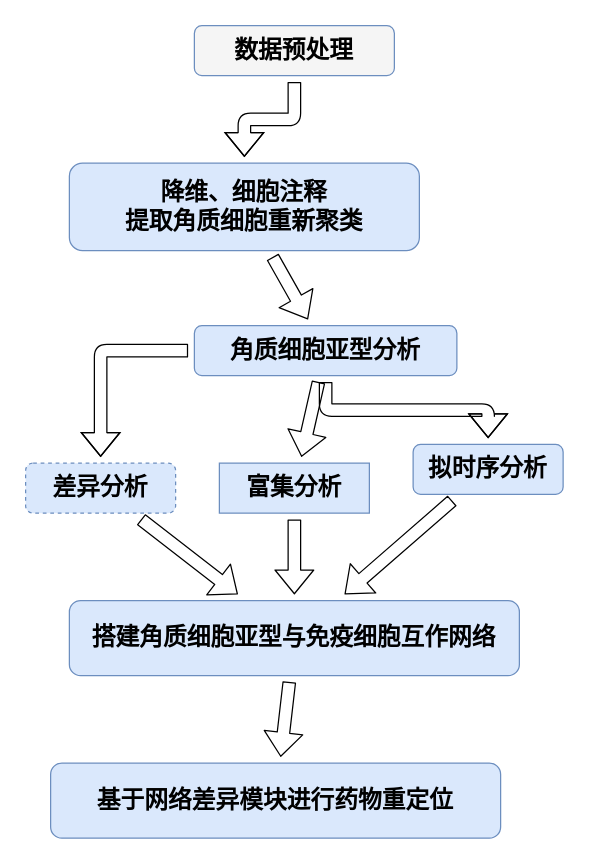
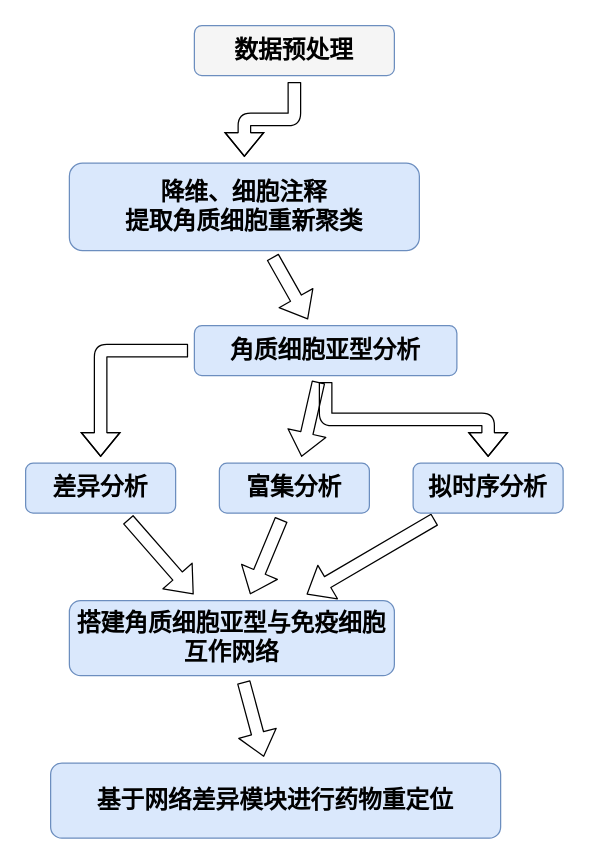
node "拟时序分析": moved (488, 469) -> (488, 488)
node "差异分析": style dashed -> solid
node "富集分析": shape rectangle -> rounded rectangle
node "搭建角质细胞亚型与免疫细胞互作网络": size 450x75 -> 325x75
